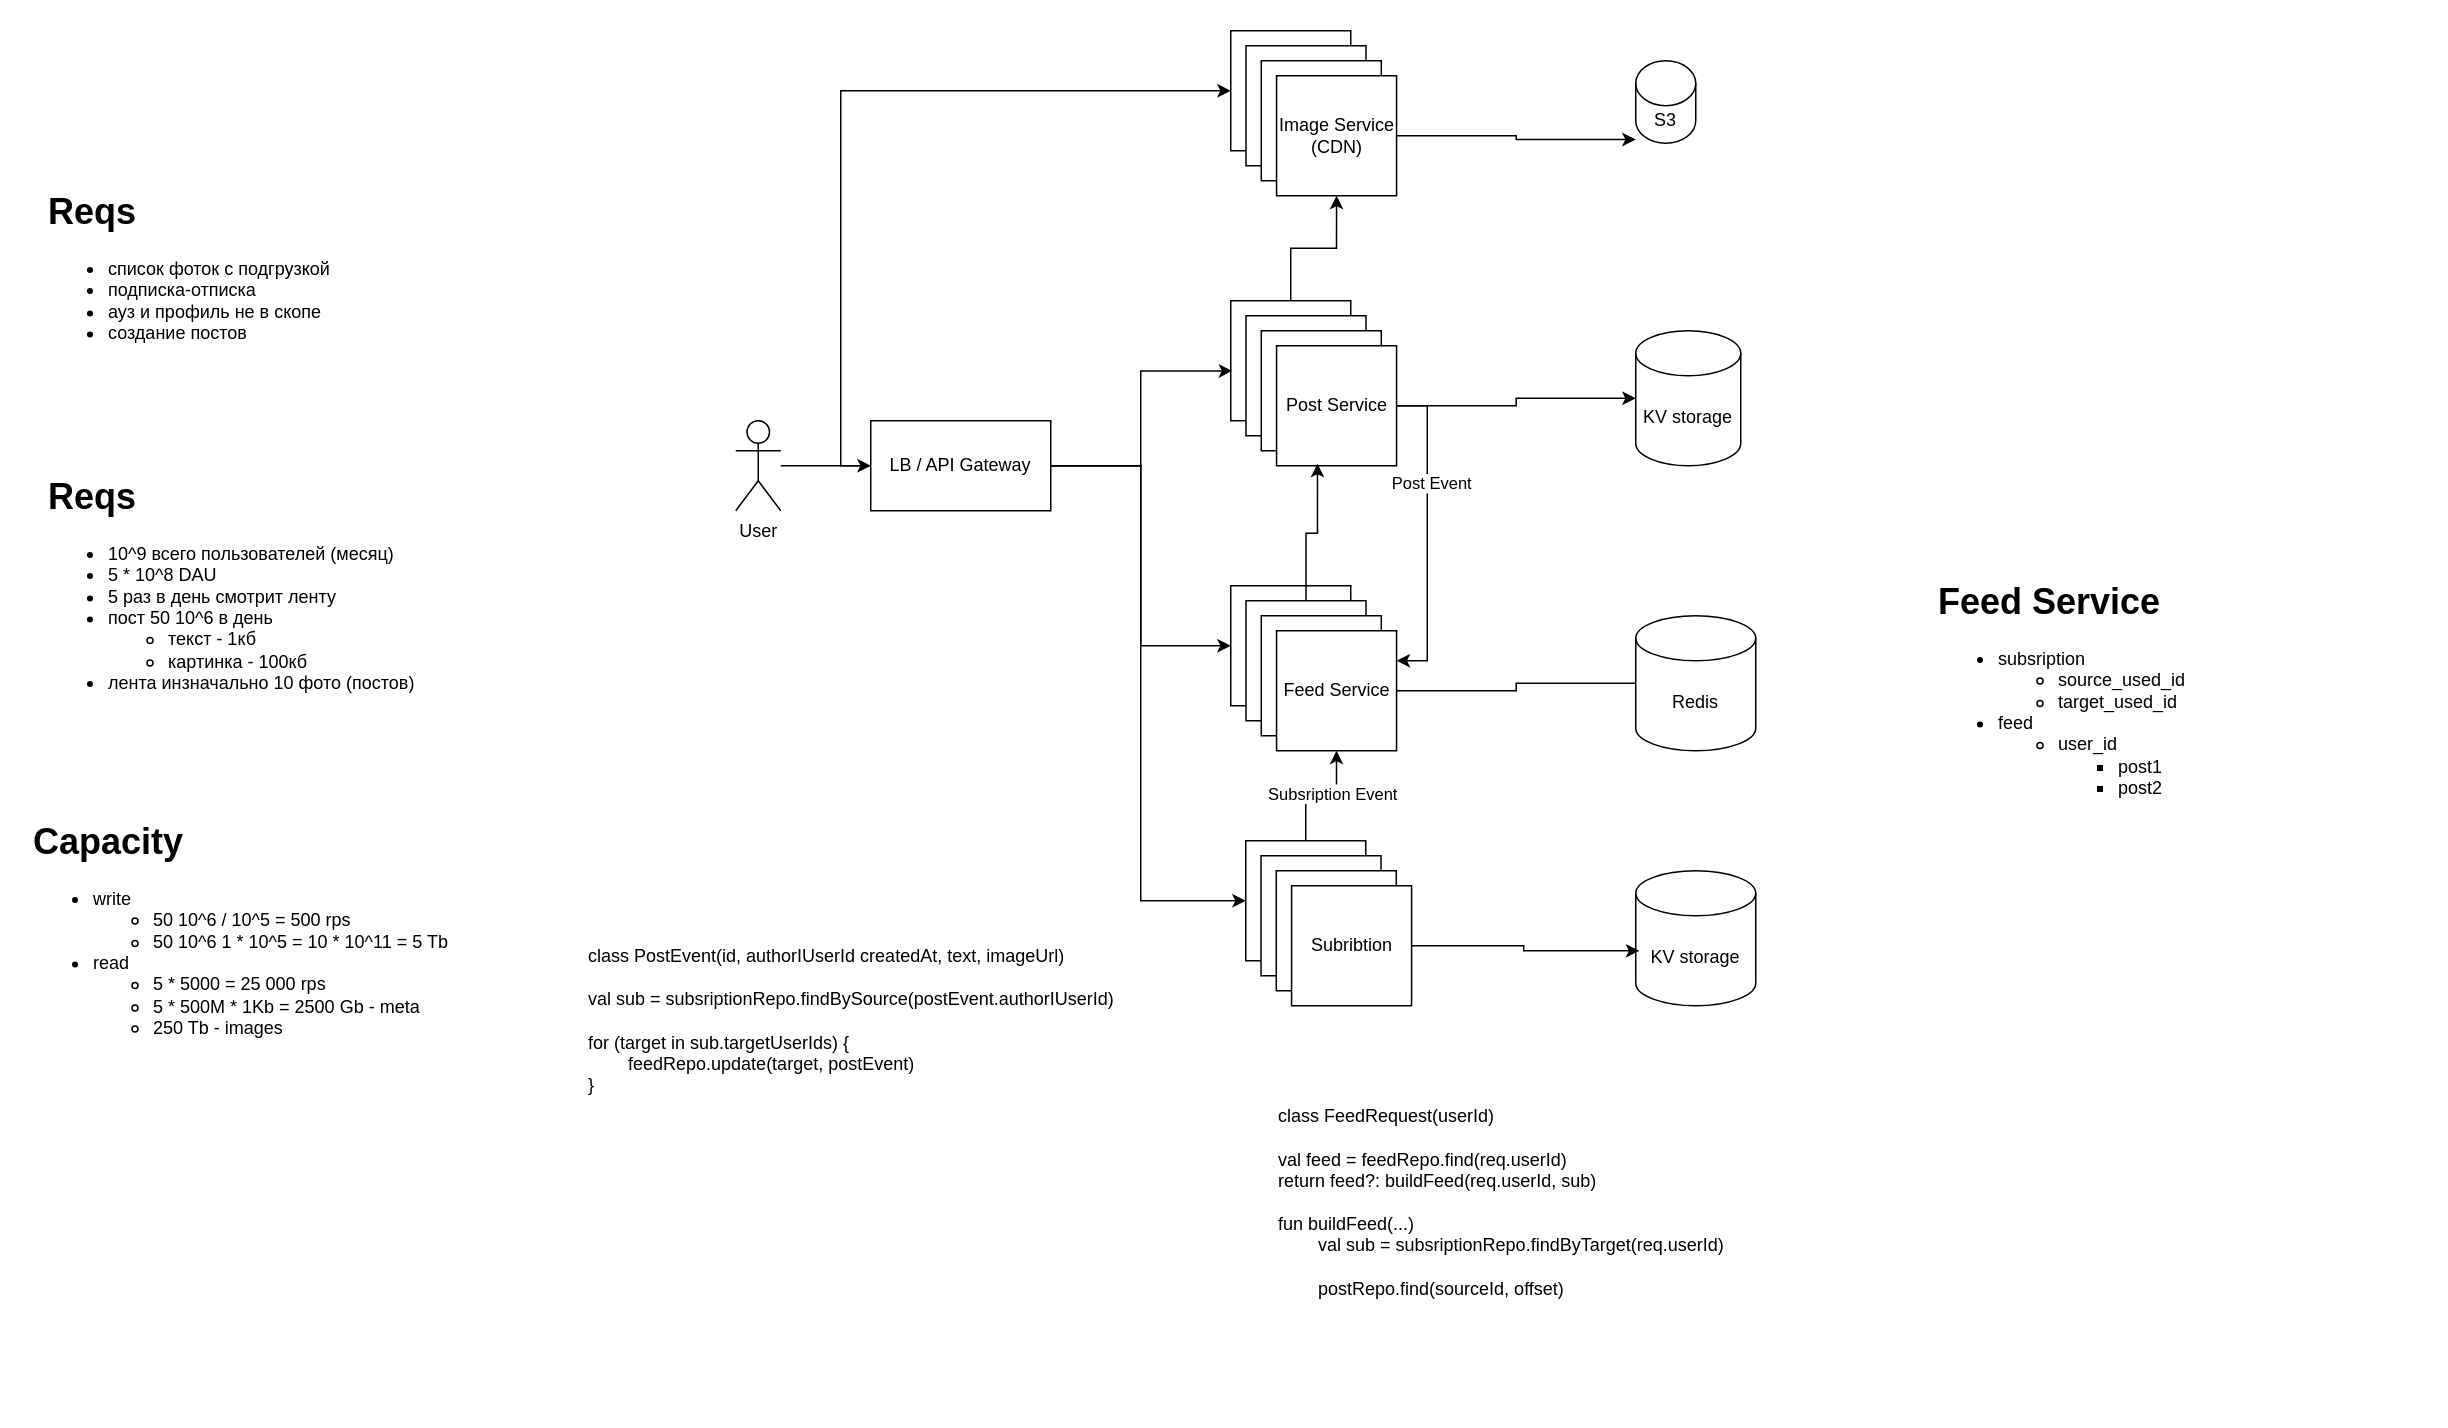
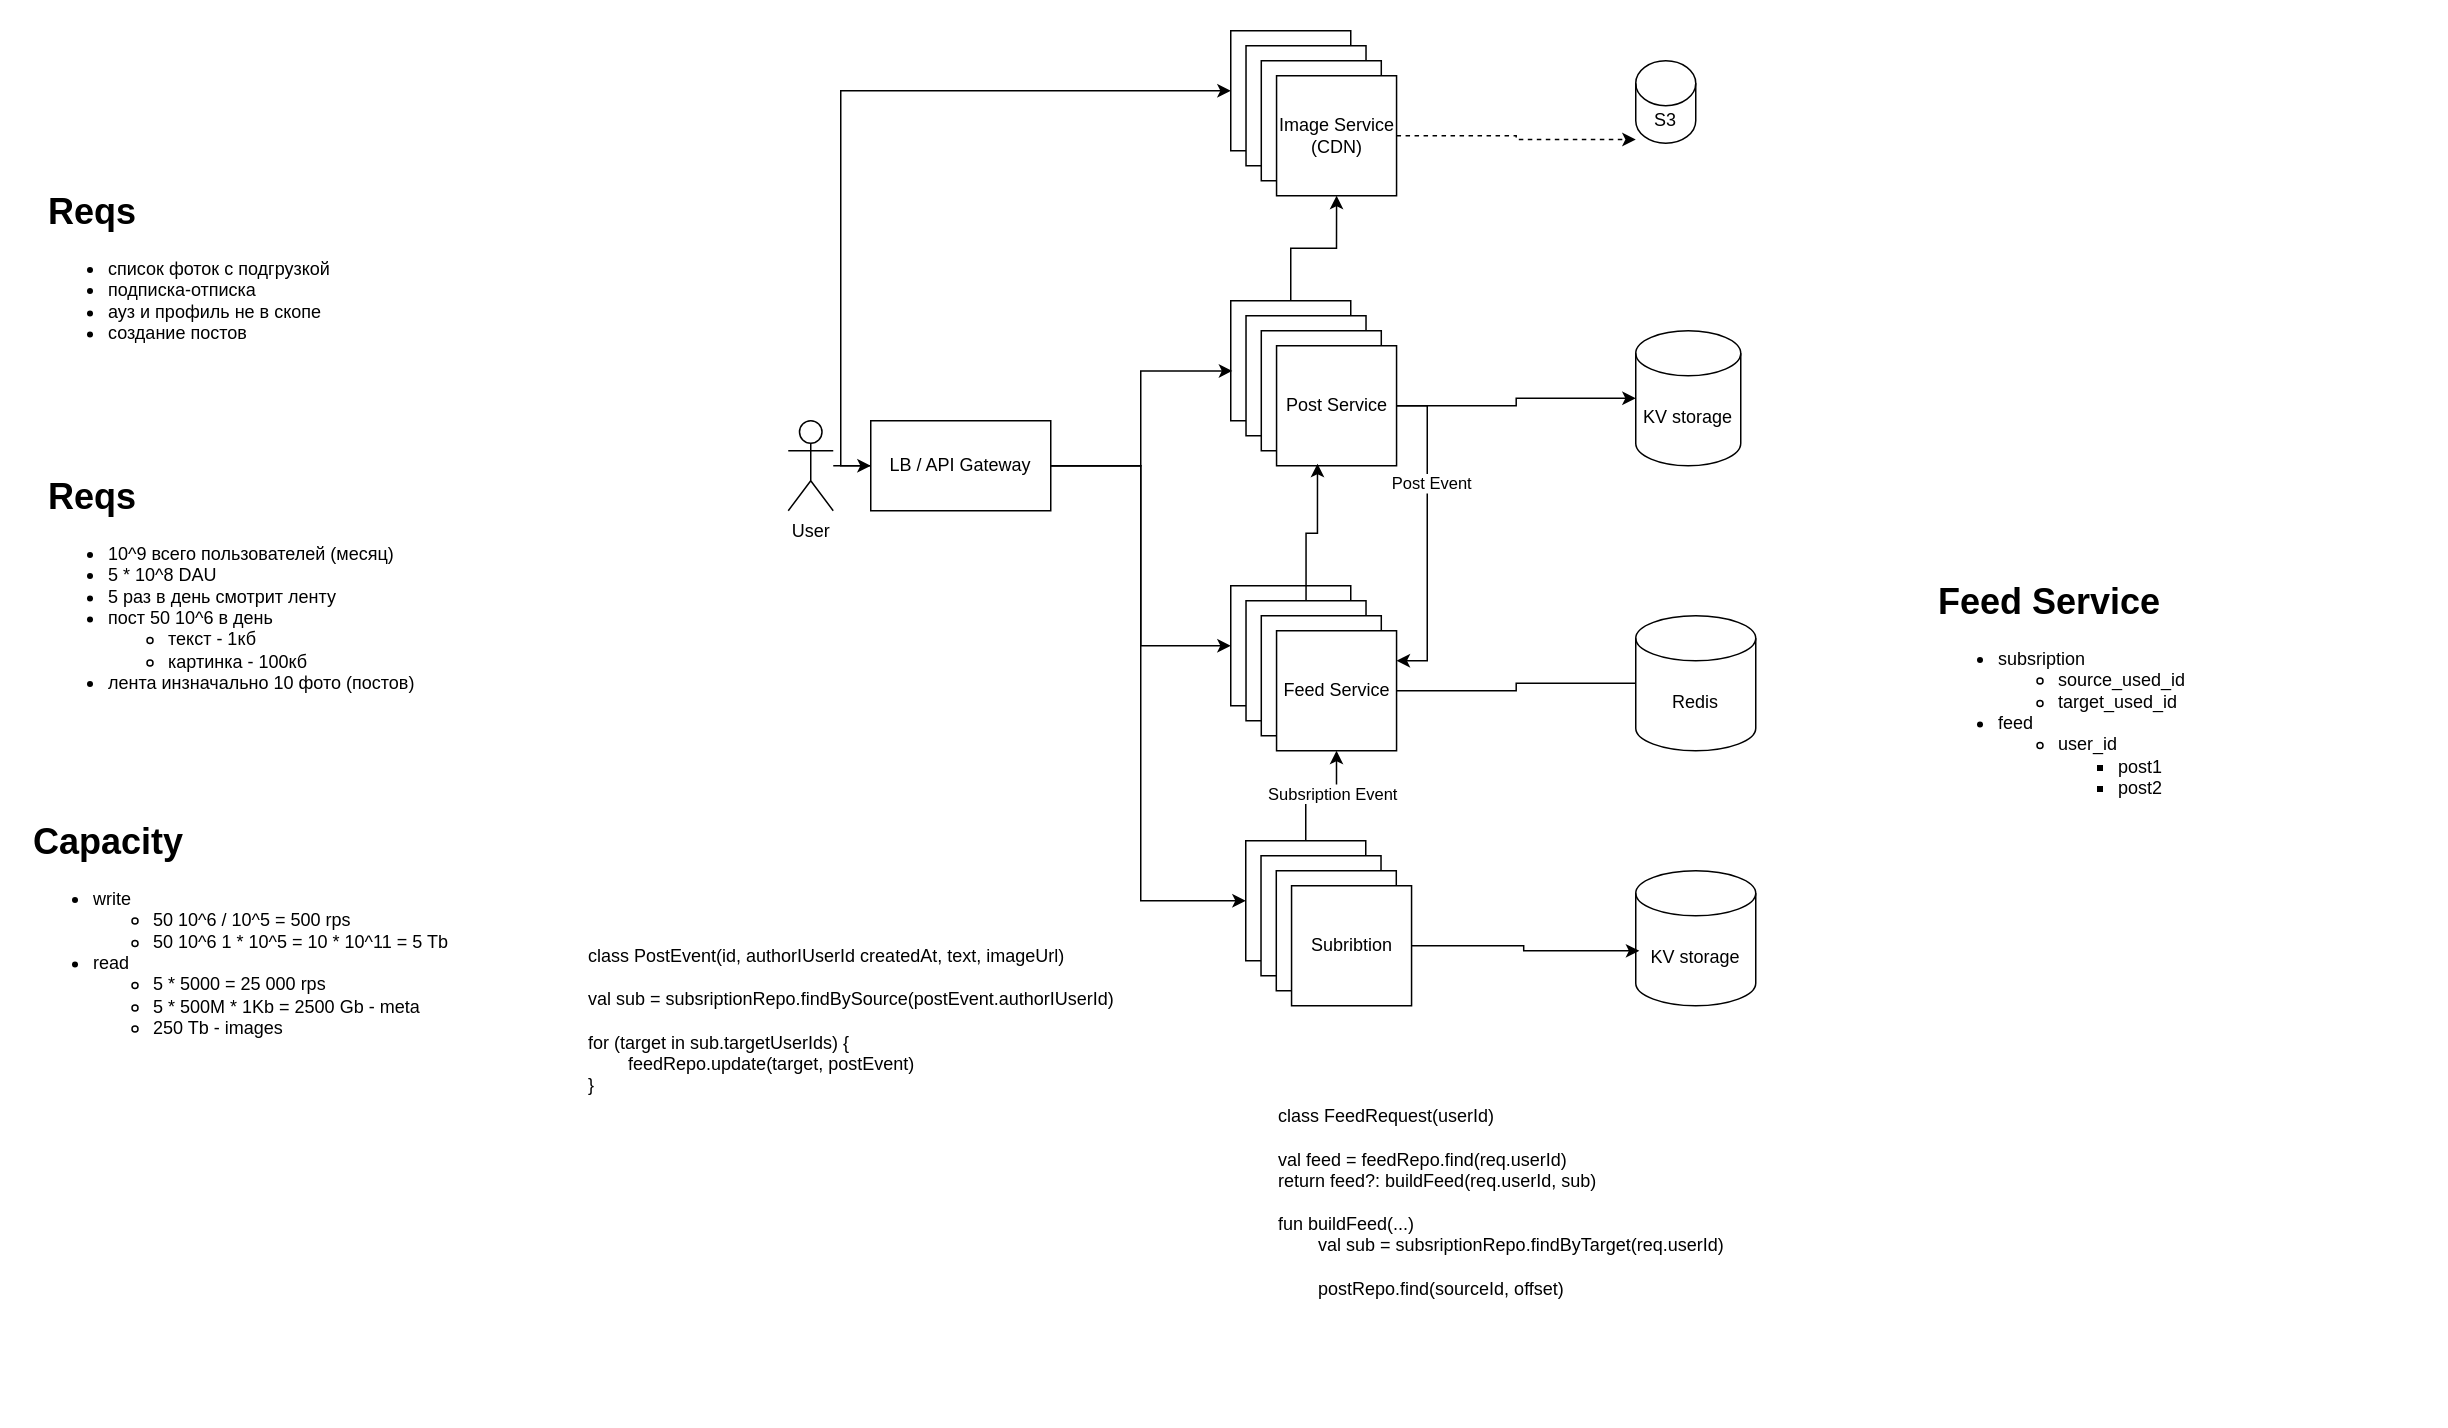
edge "Image Service (CDN)" -> "S3": style solid -> dashed
node "User": moved (758, 466) -> (811, 466)
